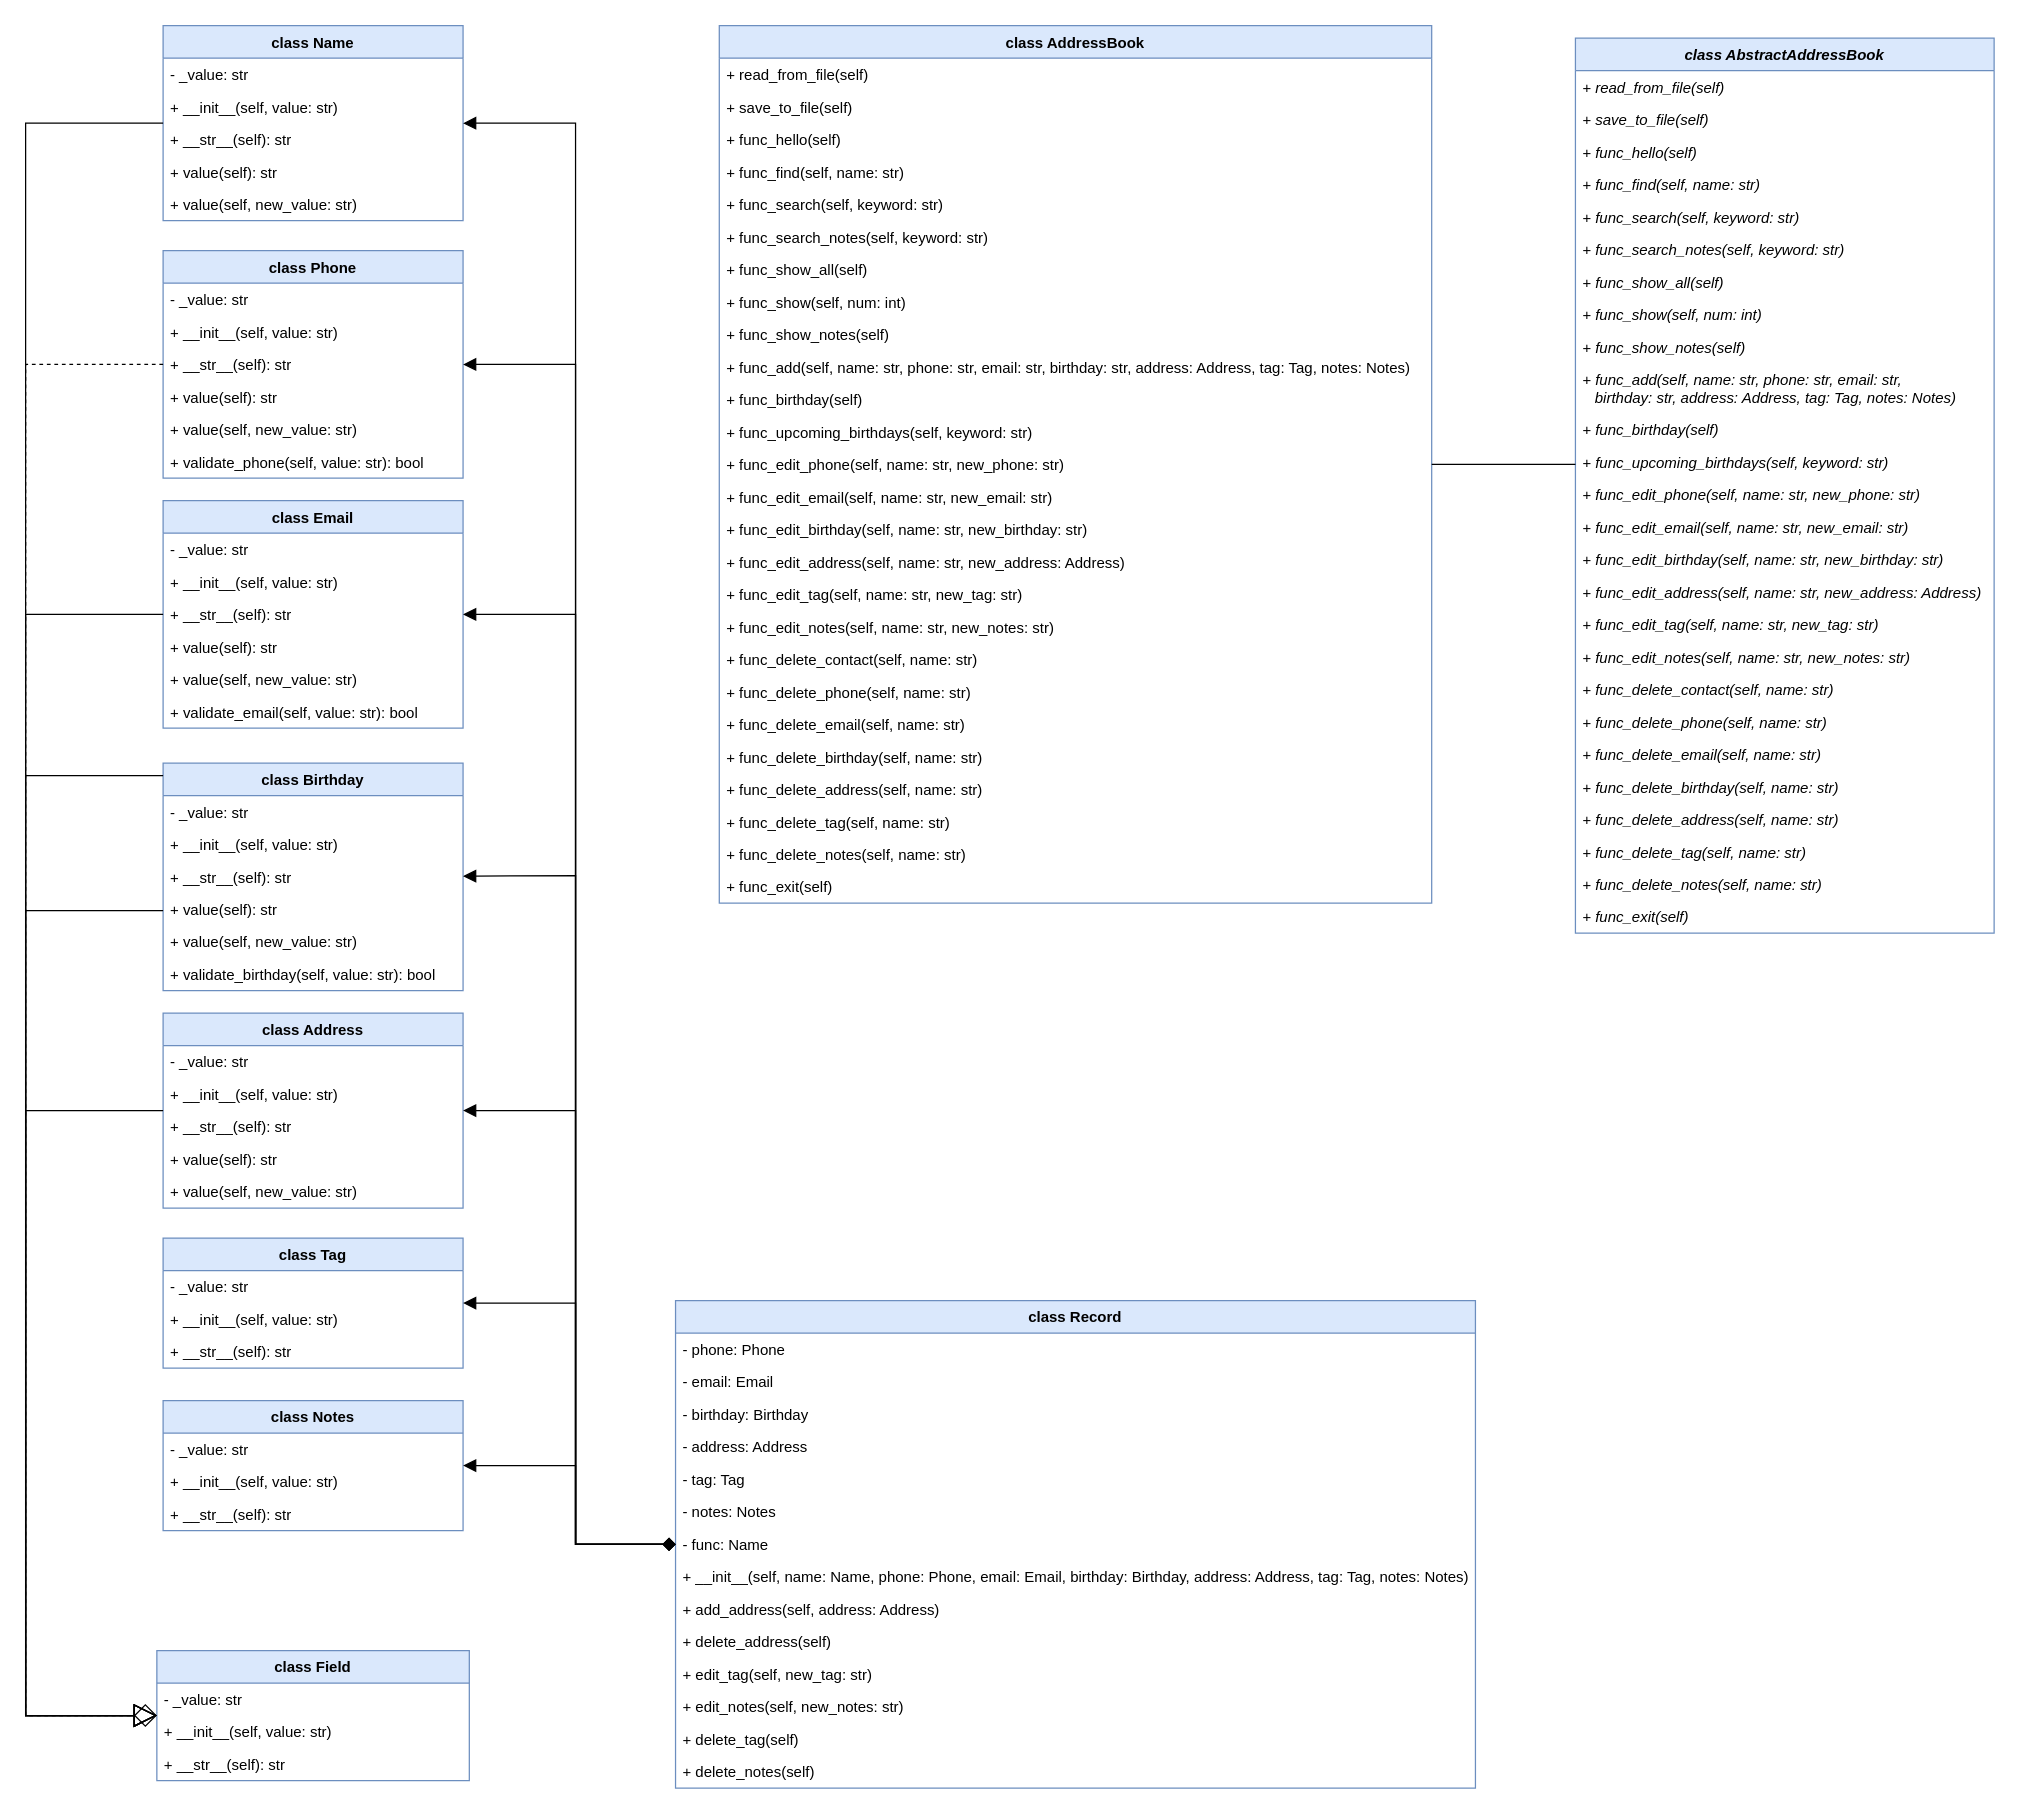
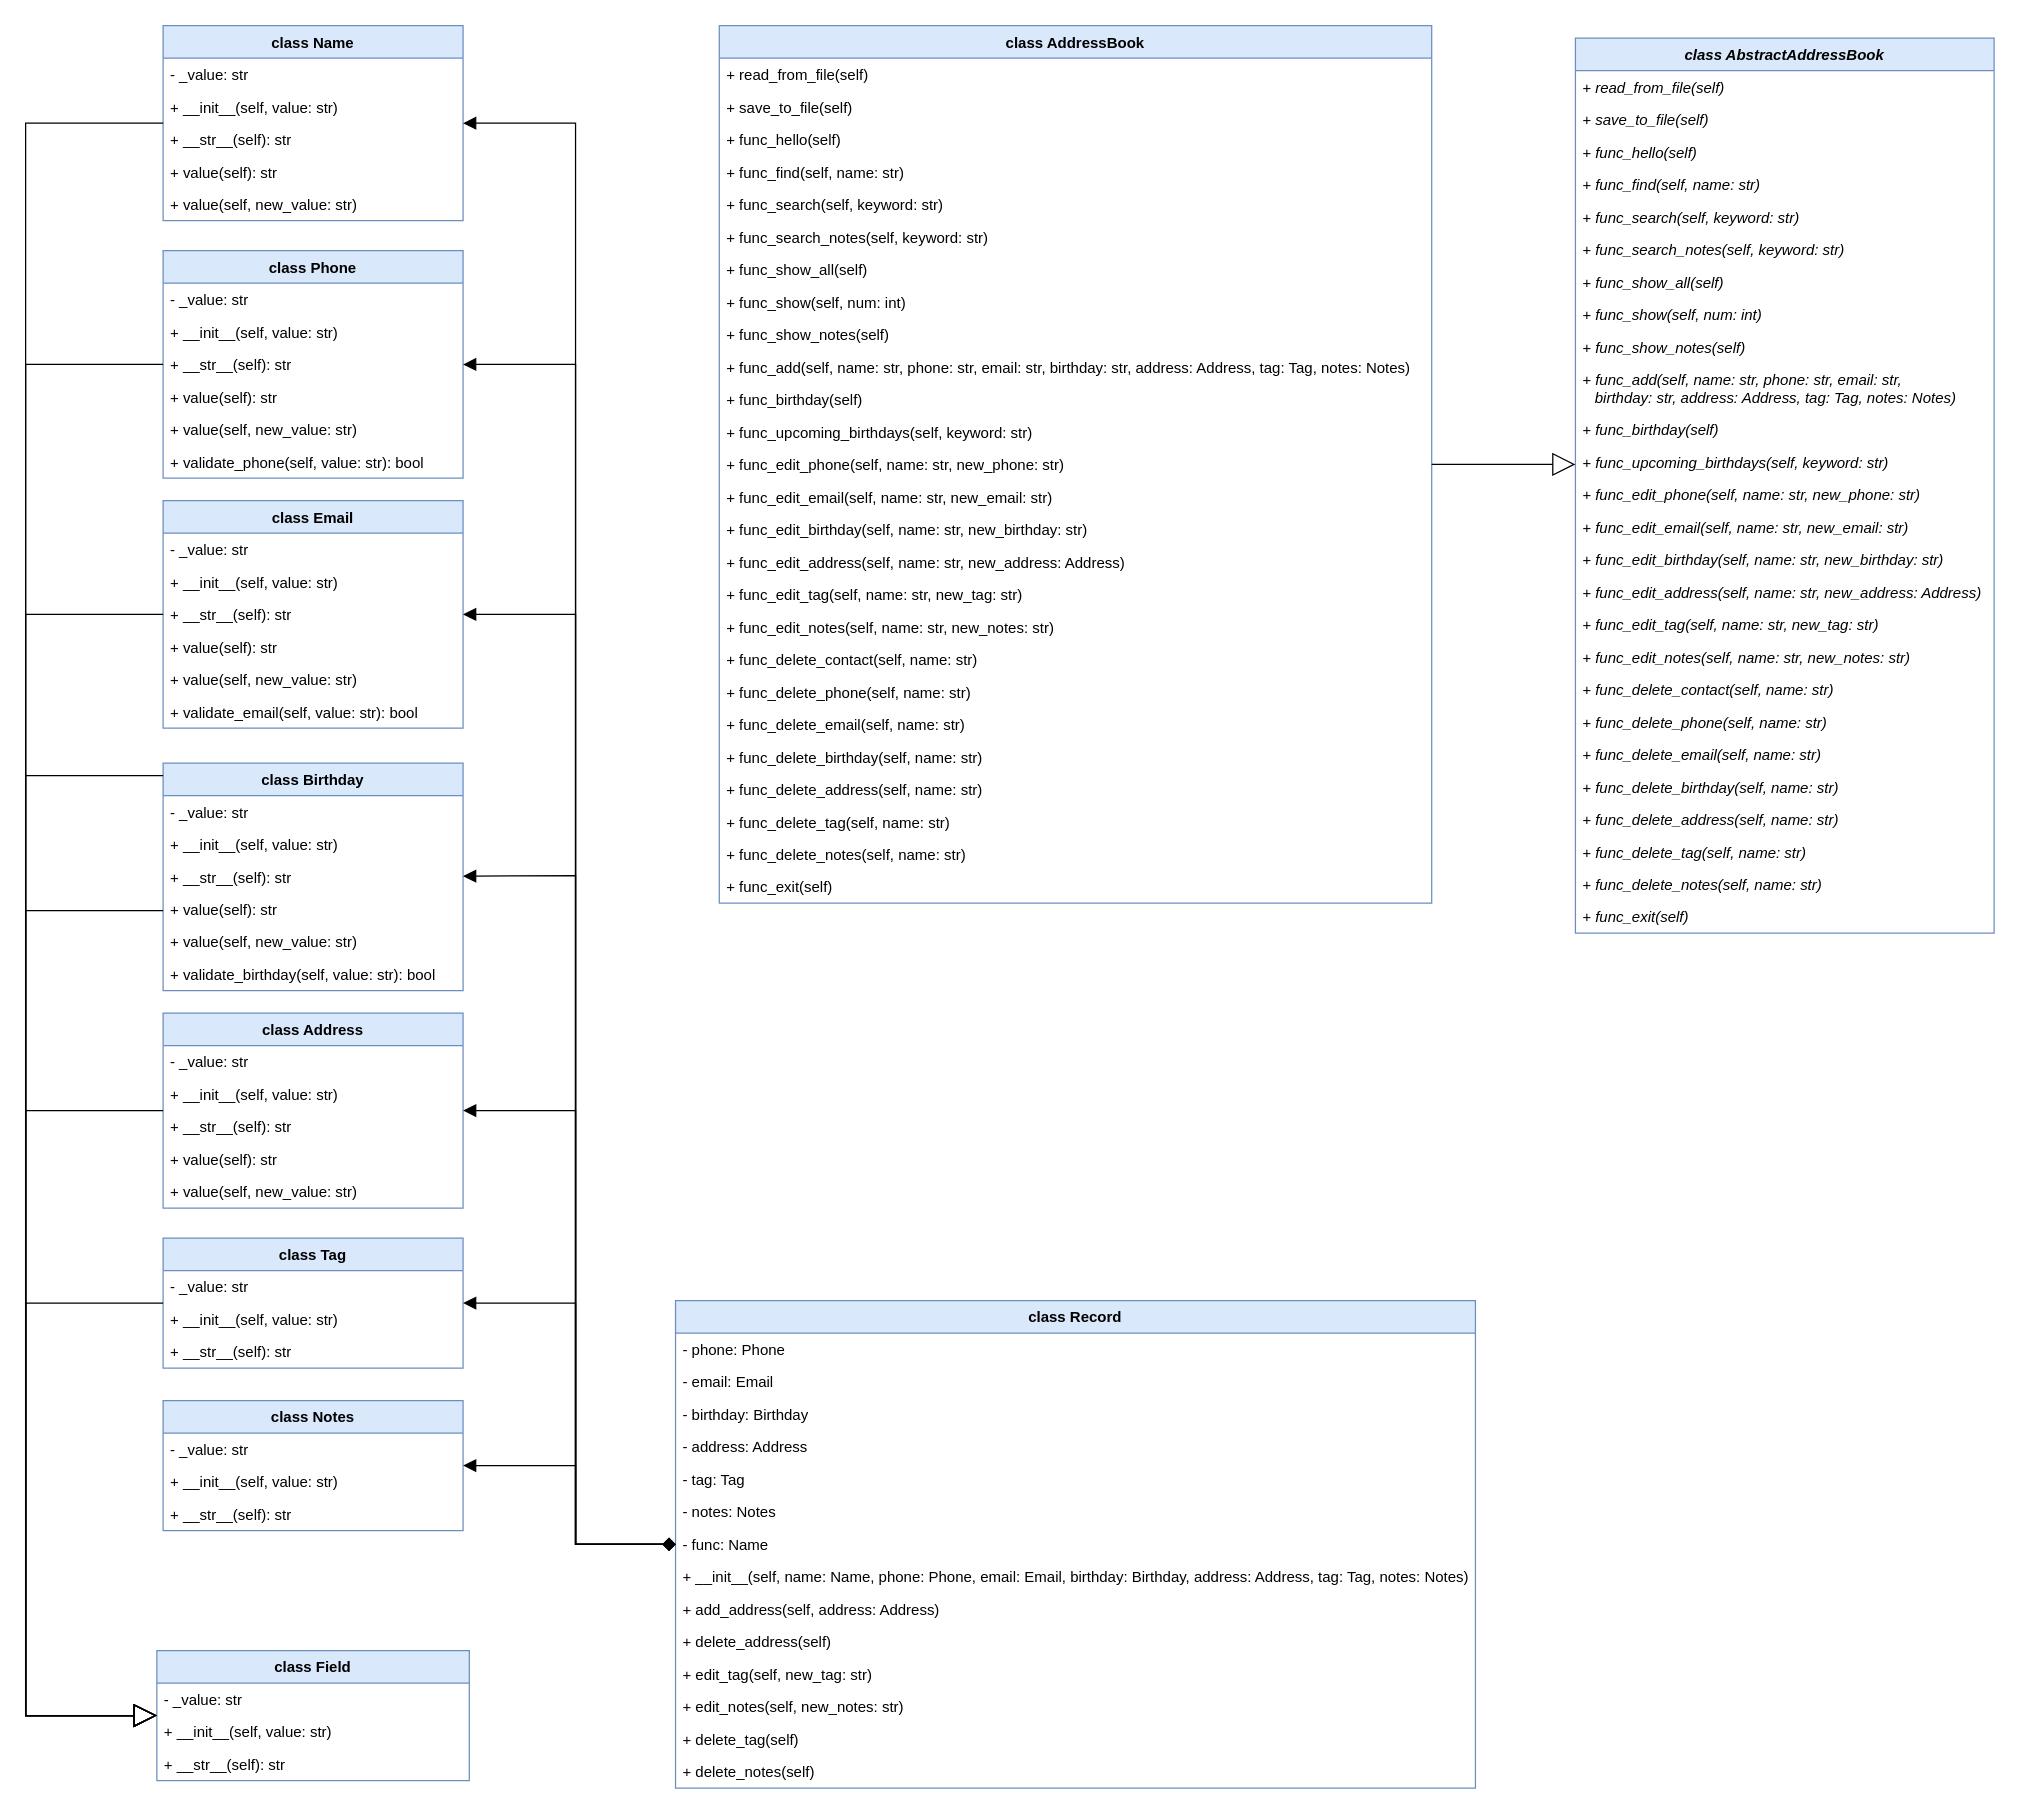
edge "class Phone" -> "class Field": style dashed -> solid
edge "class AddressBook" -- "class AbstractAddressBook": arrowhead none -> block
edge "class Tag" -> "class Field": added
edge "class Name" -> "class Field": arrowhead diamond -> block
